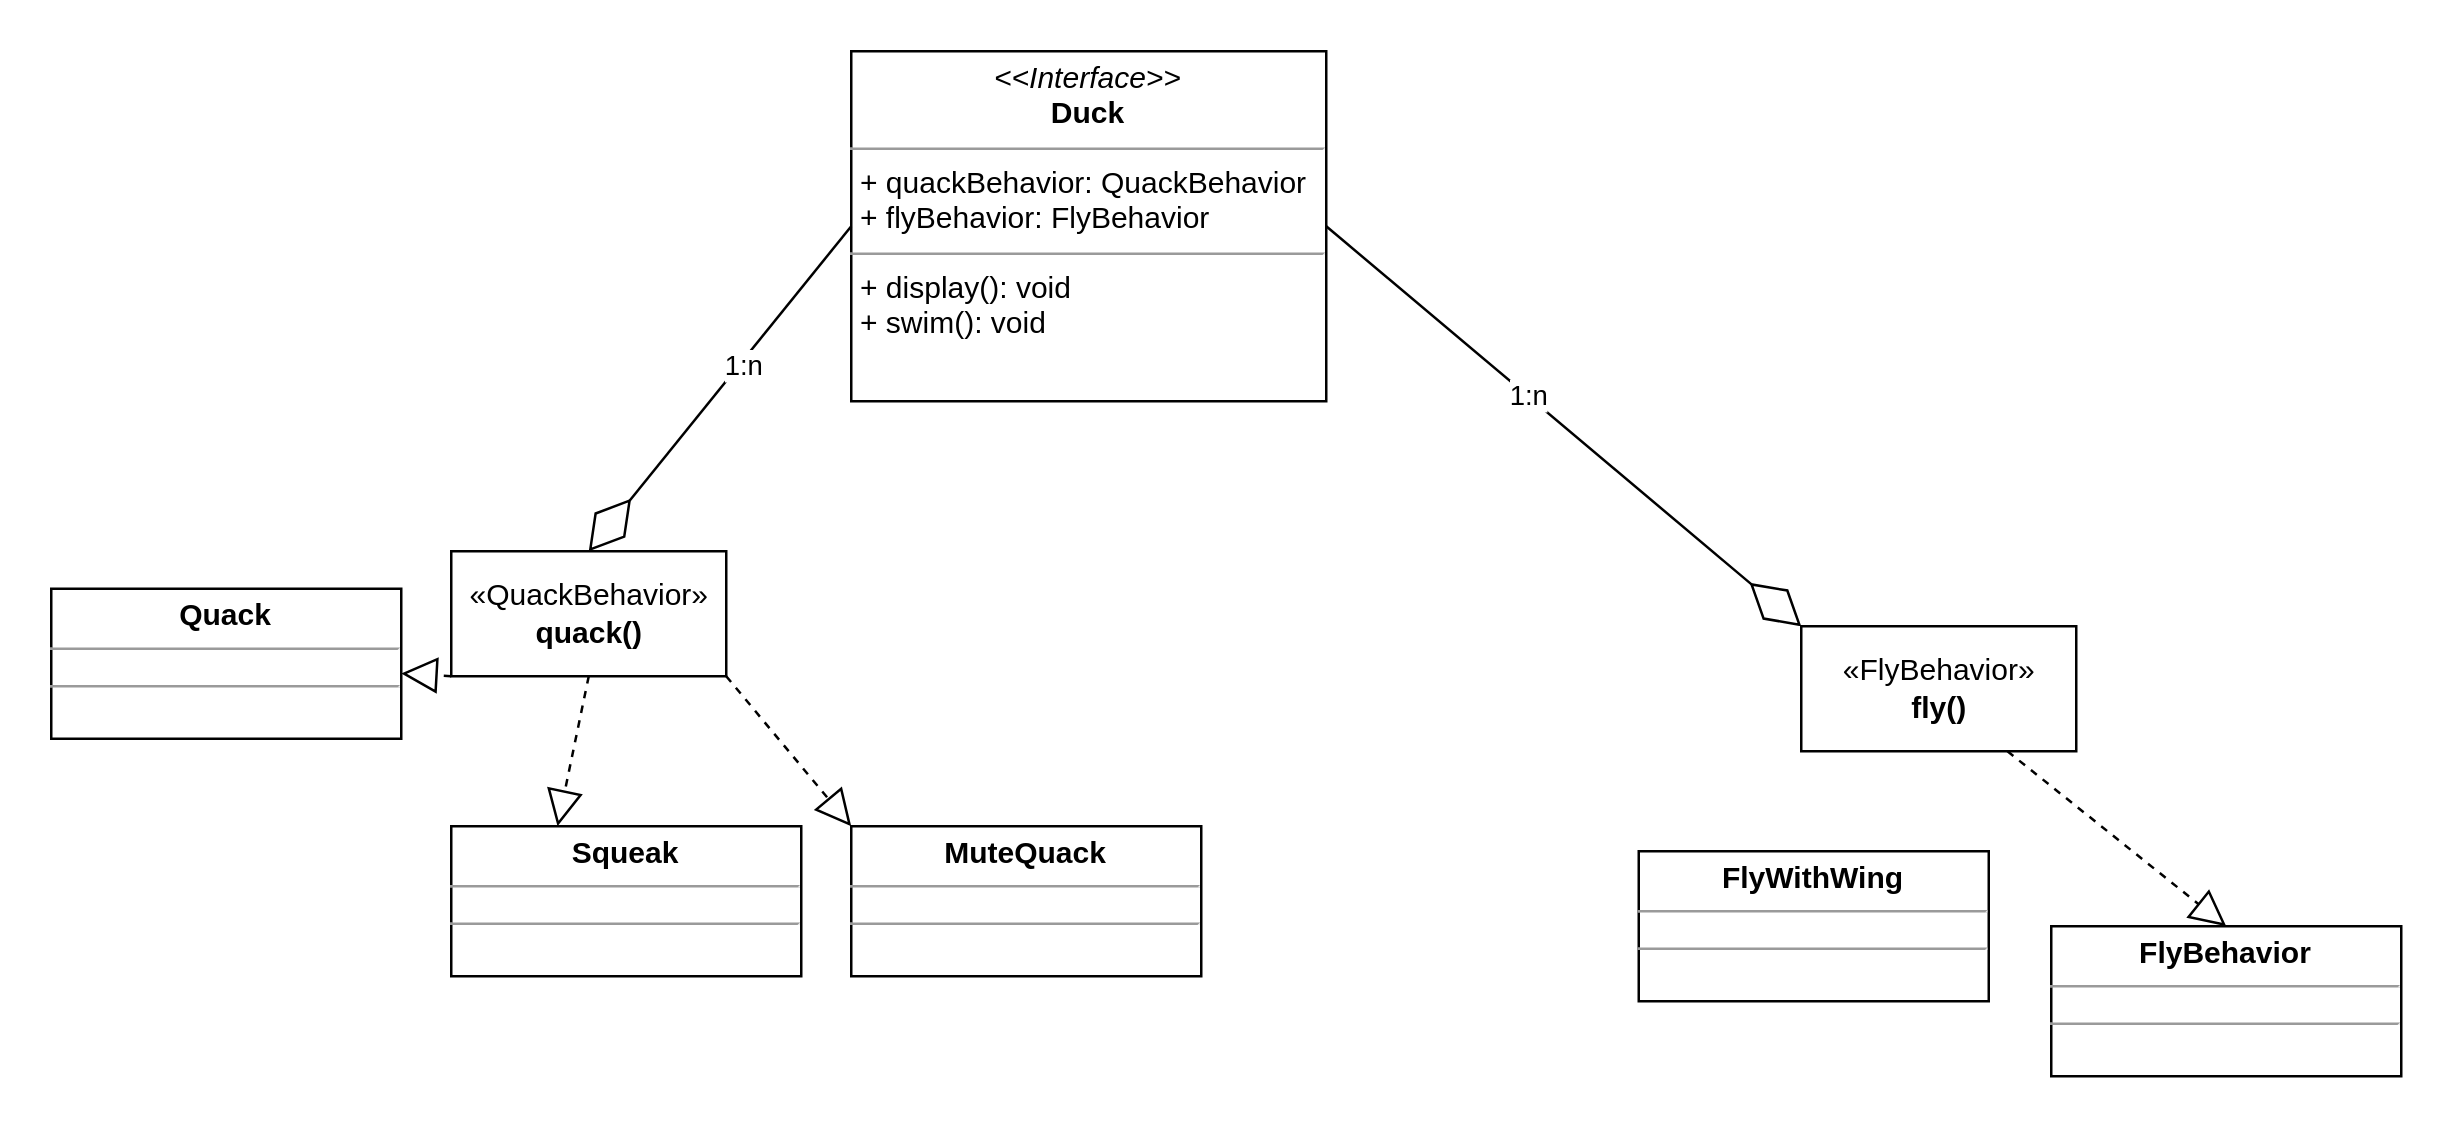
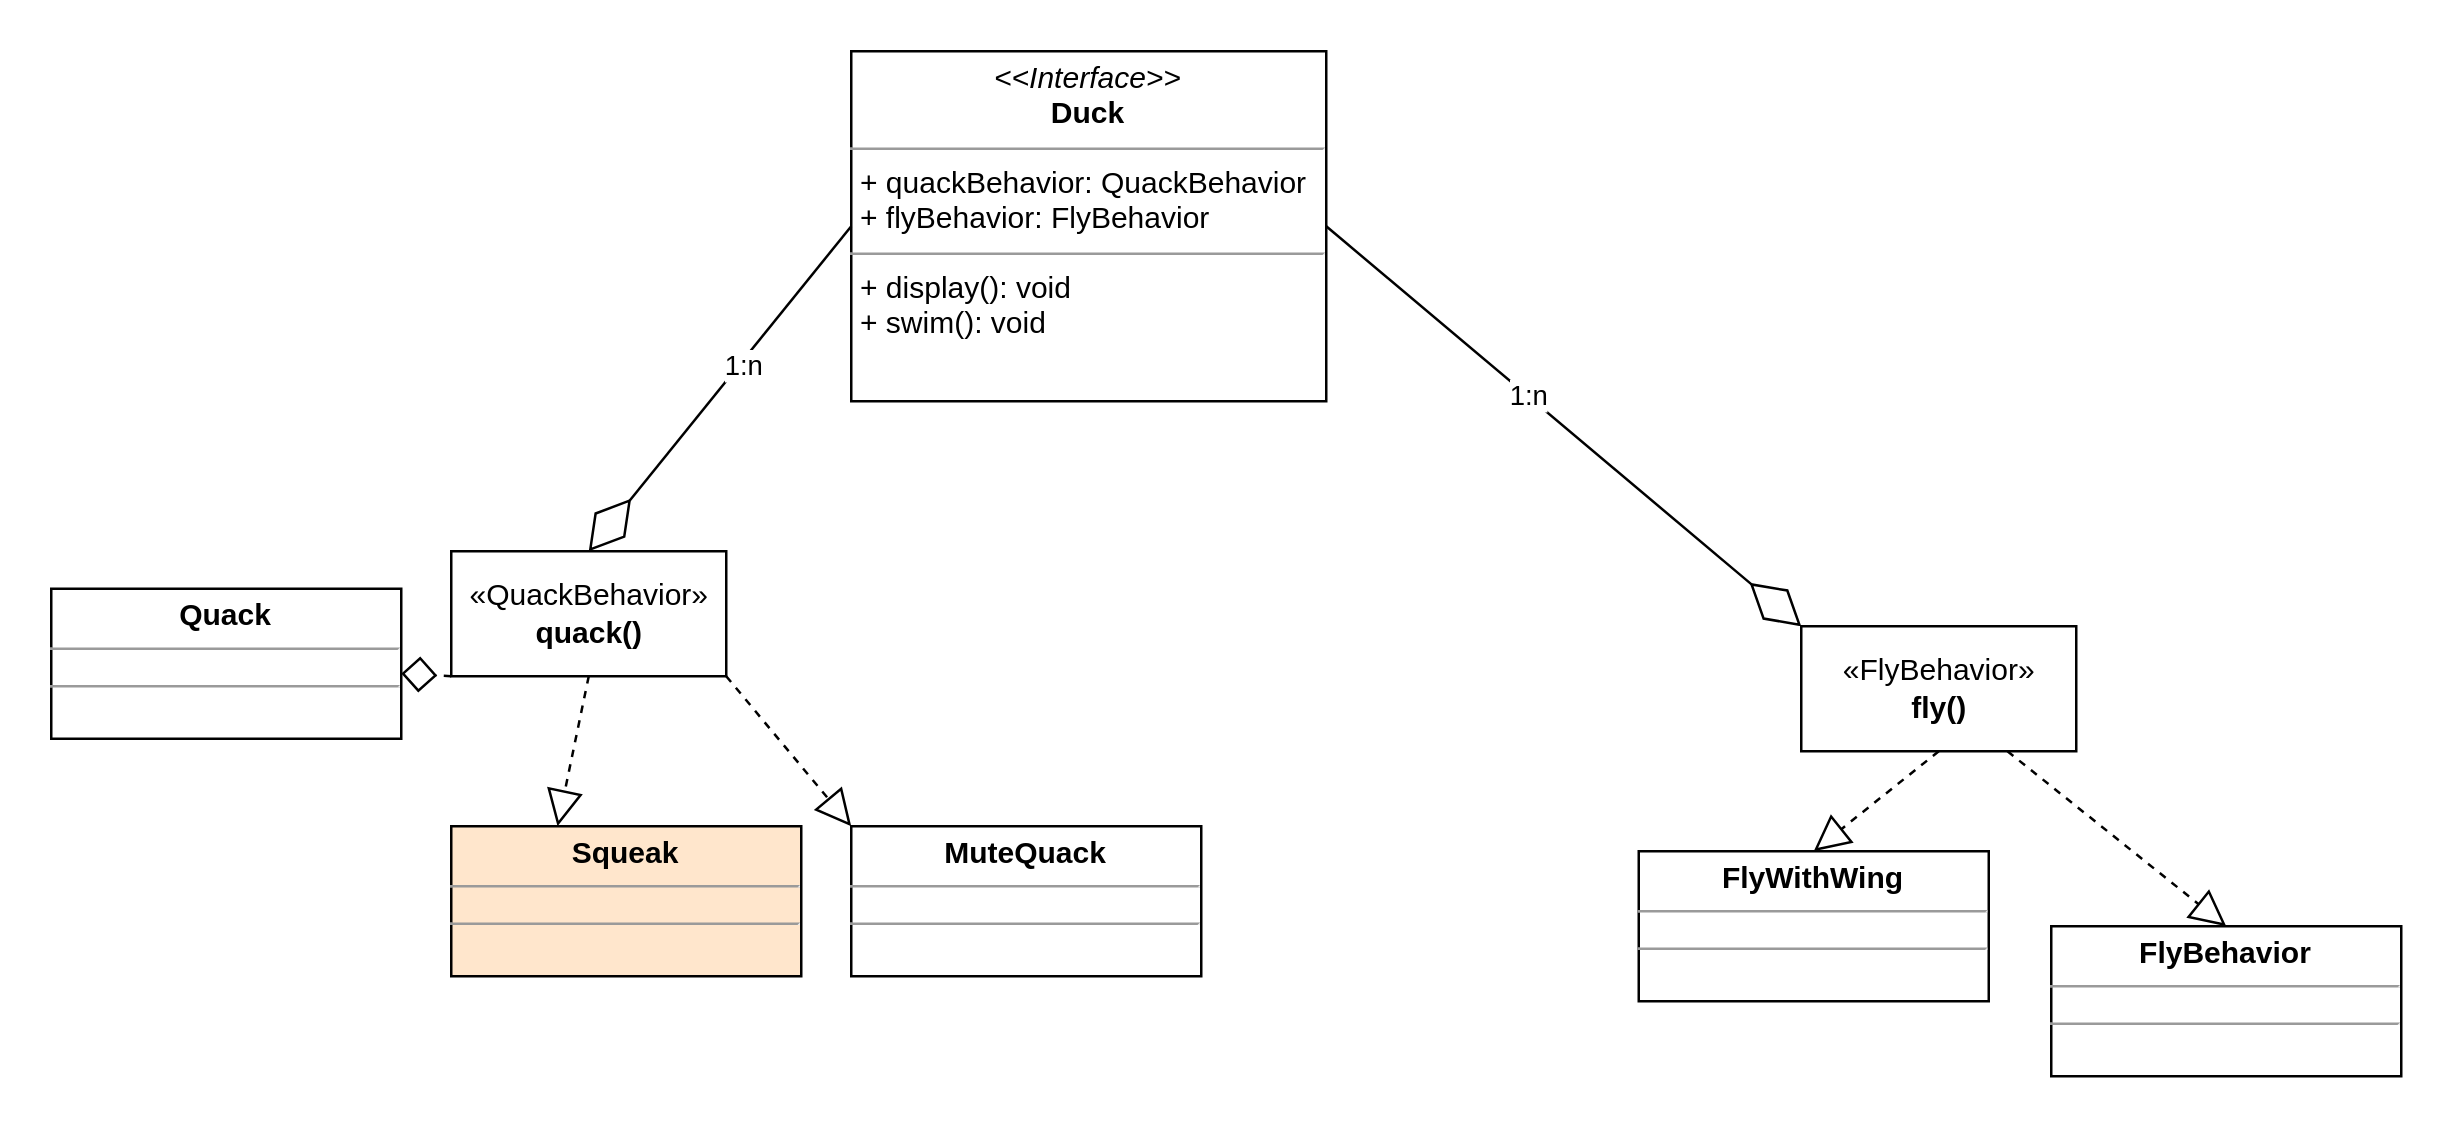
edge "«QuackBehavior» quack()" -> "Quack": arrowhead block -> diamond
edge "«FlyBehavior» fly()" -> "FlyWithWing": added
node "Squeak": fillcolor #ffffff -> #ffe6cc
